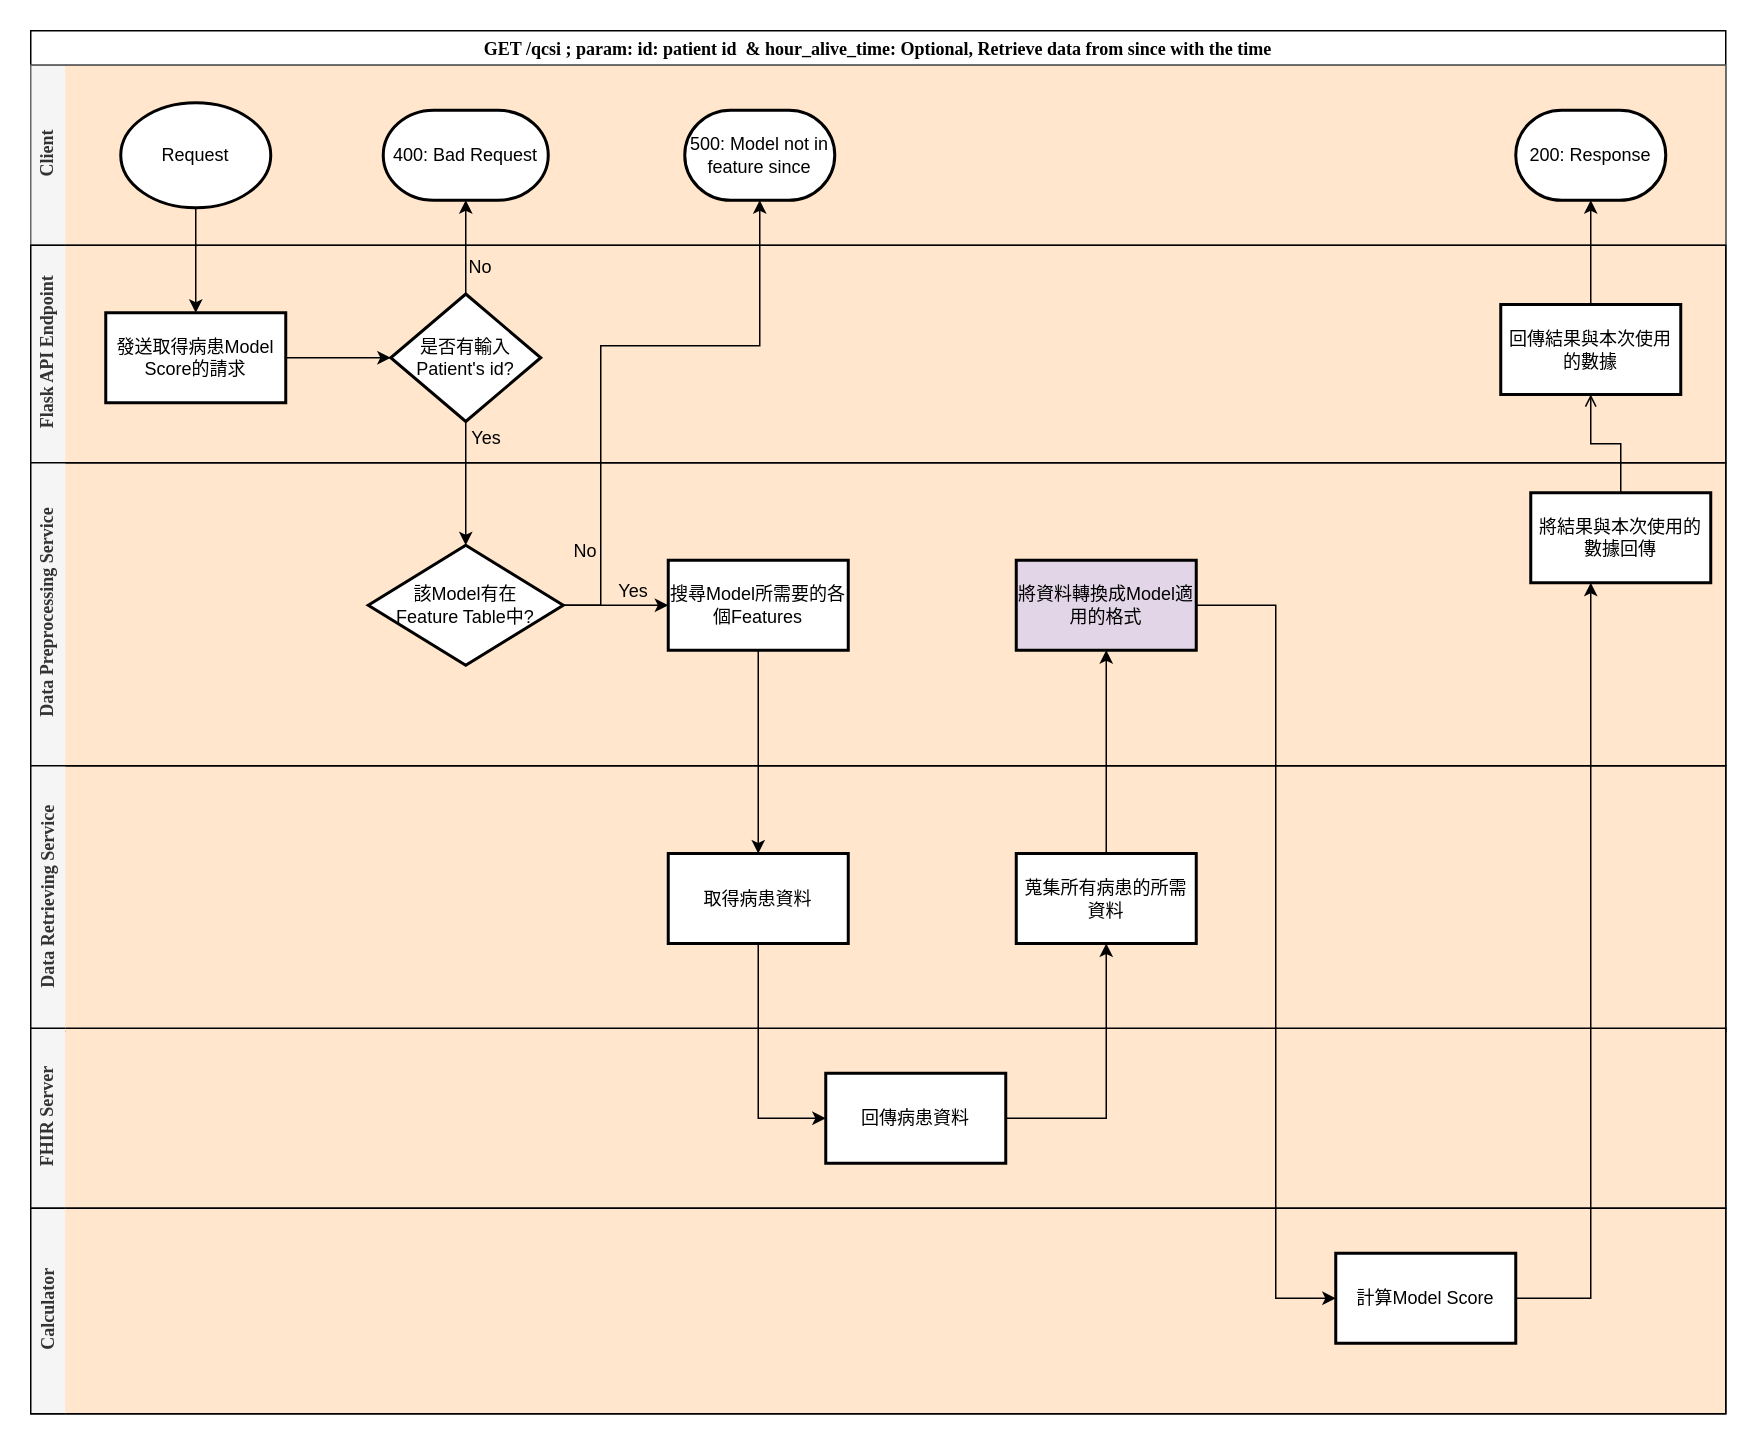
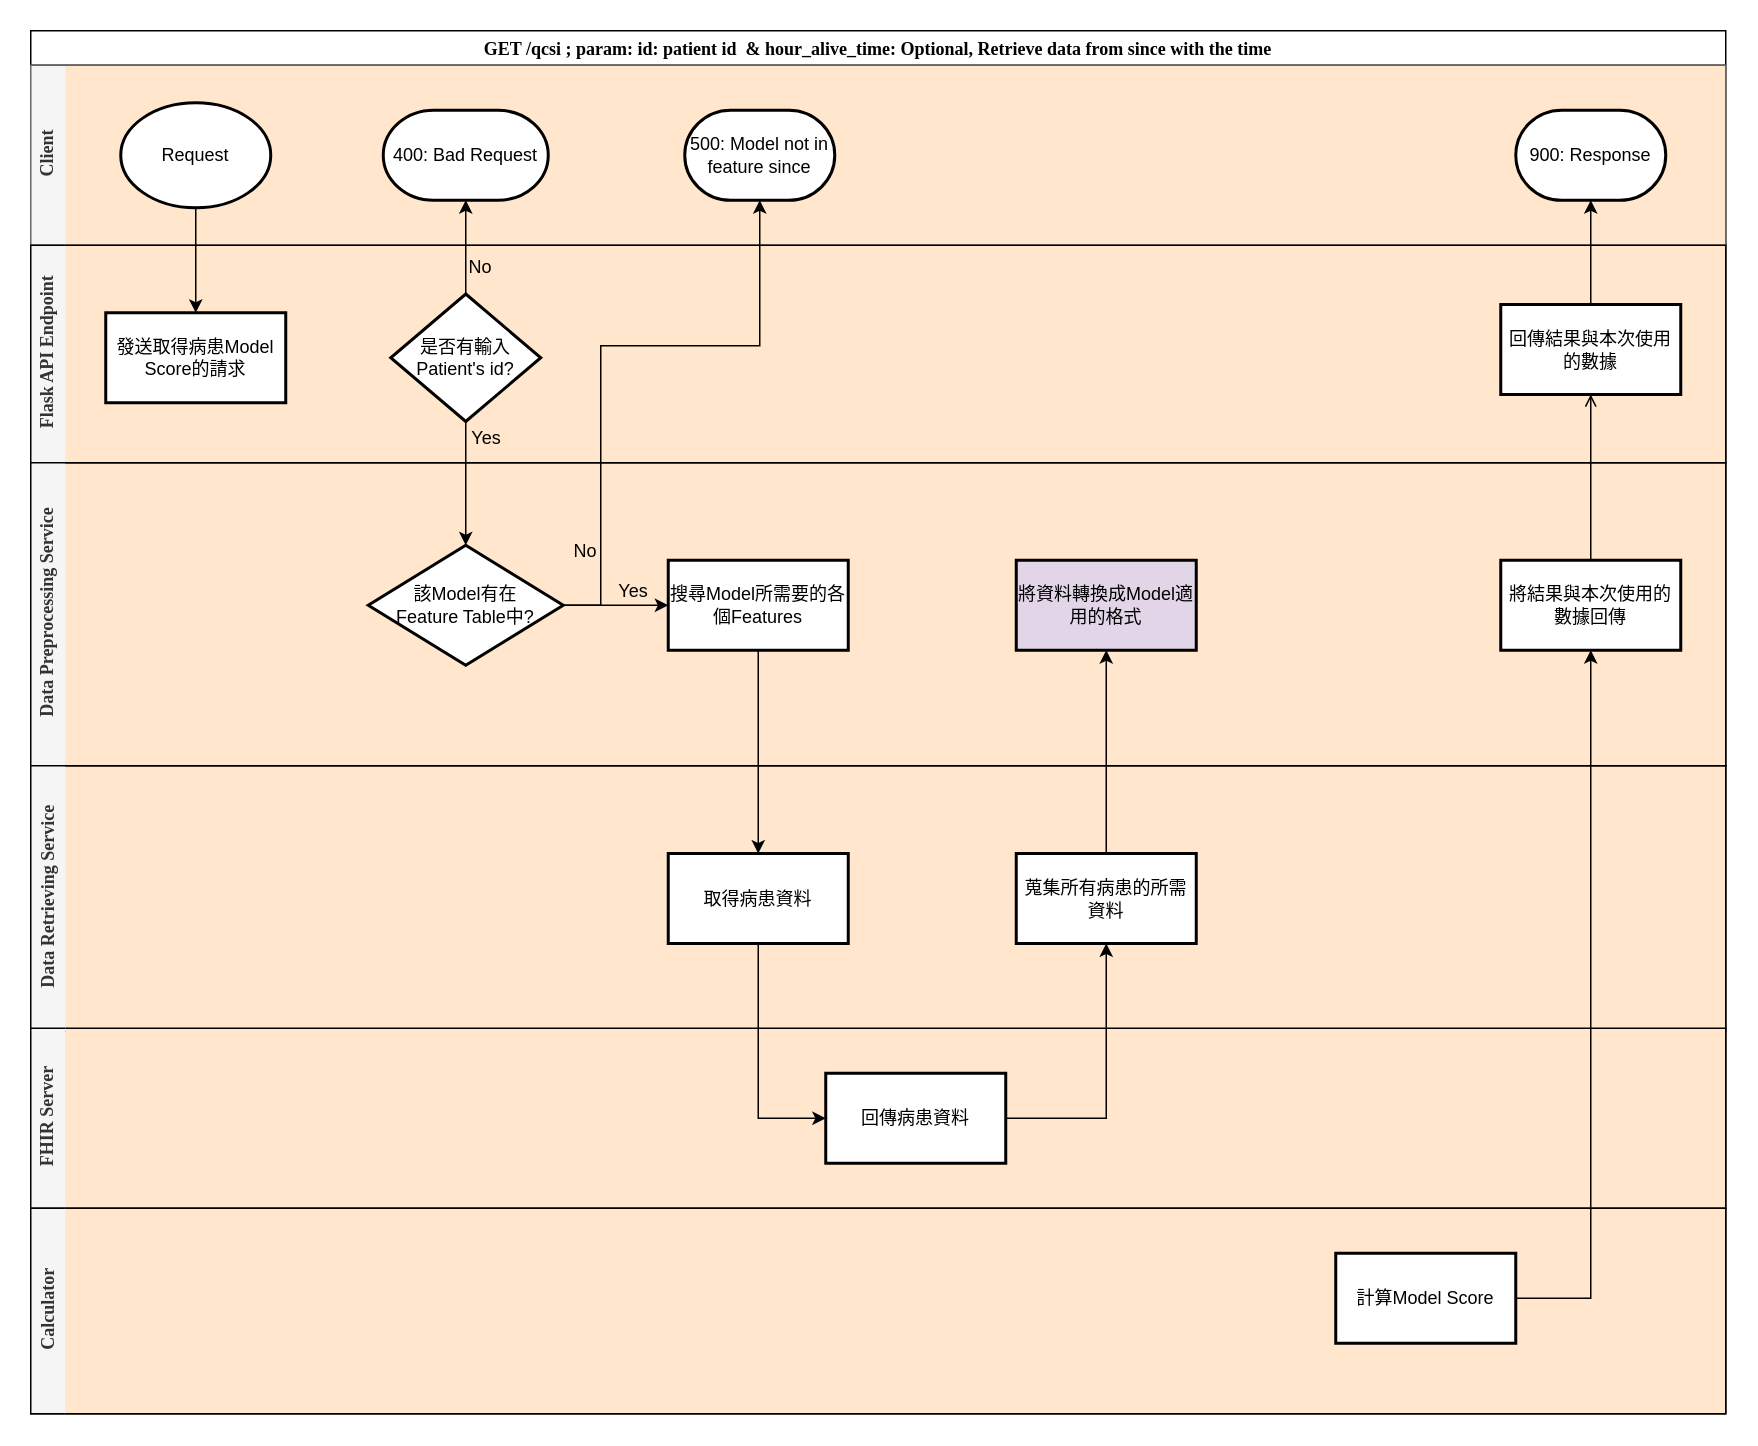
node "200: Response": label "200: Response" -> "900: Response"
edge "發送取得病患Model Score的請求" -> "是否有輸入Patient's id?": removed
node "將結果與本次使用的數據回傳": moved (1621, 538) -> (1591, 605)
edge "將資料轉換成Model適用的格式" -> "計算Model Score": removed
